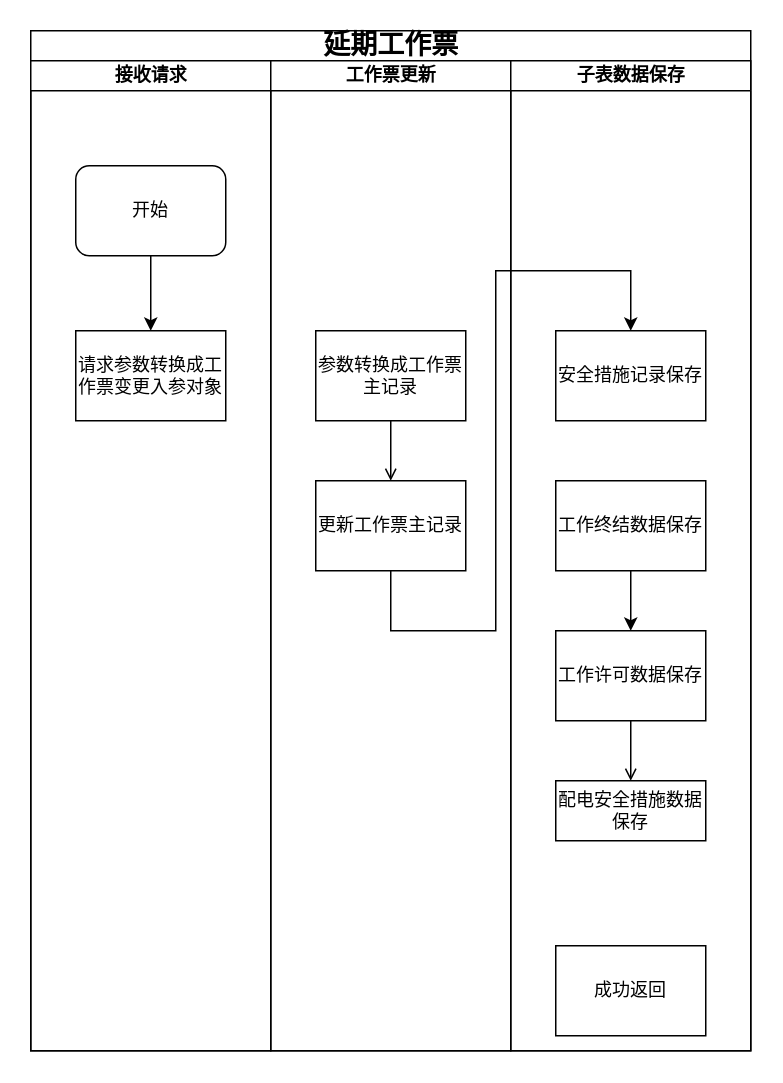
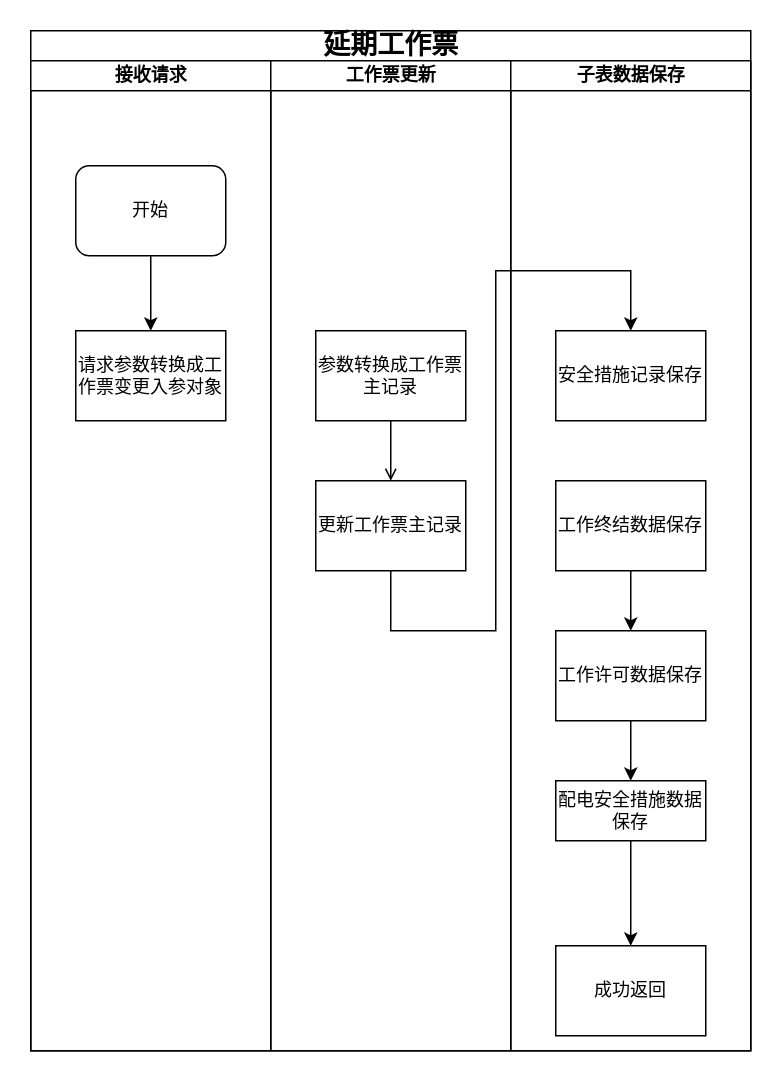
edge "工作许可数据保存" -> "配电安全措施数据保存": arrowhead open -> classic
edge "配电安全措施数据保存" -> "成功返回": added
